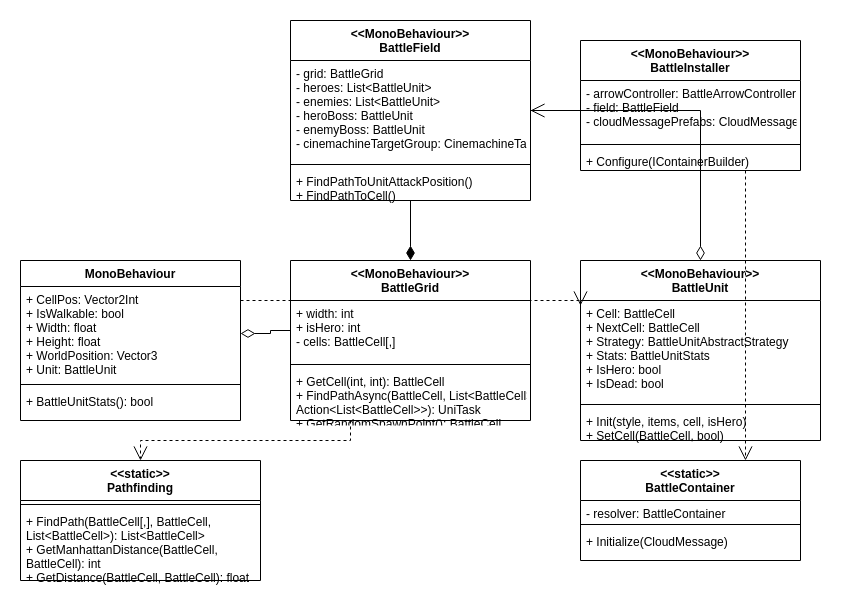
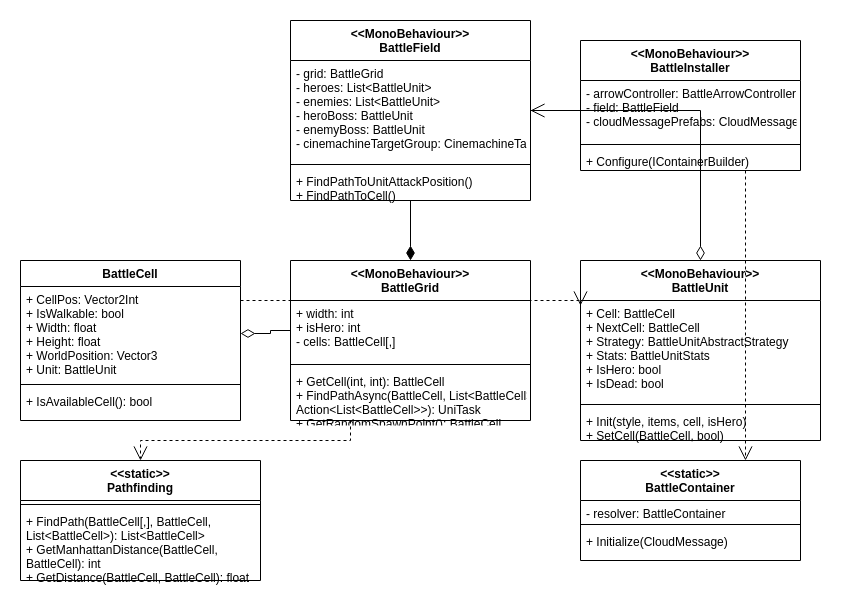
node "MonoBehaviour": label "MonoBehaviour" -> "BattleCell"
node "+ BattleUnitStats(): bool": label "+ BattleUnitStats(): bool" -> "+ IsAvailableCell(): bool"
